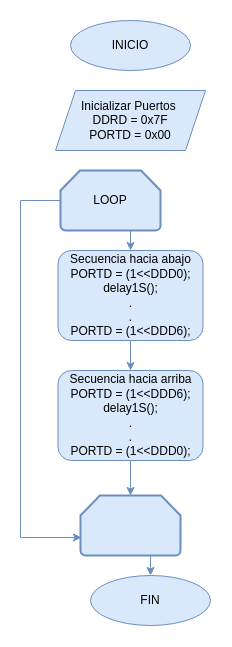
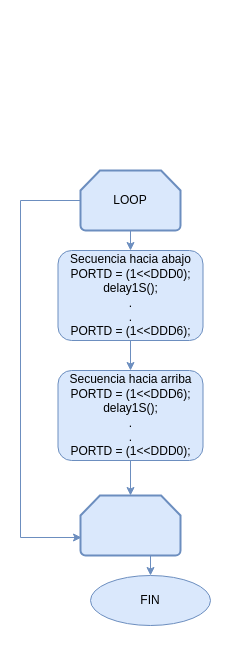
node "INICIO": removed
node "Inicializar Puertos DDRD = 0x7F PORTD = 0x00": removed
node "LOOP": moved (111, 201) -> (131, 201)
